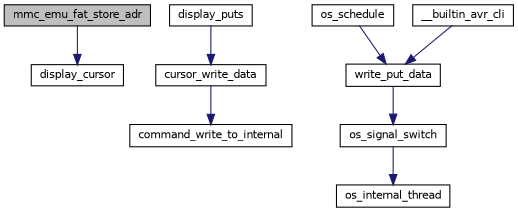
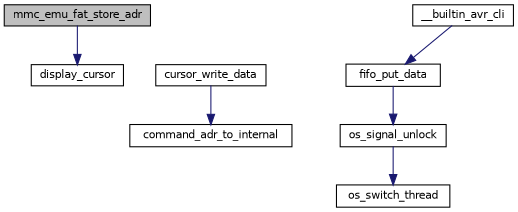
node "display_puts": removed
node "os_schedule": removed
node "write_put_data": label "write_put_data" -> "fifo_put_data"
node "command_write_to_internal": label "command_write_to_internal" -> "command_adr_to_internal"
node "os_signal_switch": label "os_signal_switch" -> "os_signal_unlock"
node "os_internal_thread": label "os_internal_thread" -> "os_switch_thread"
